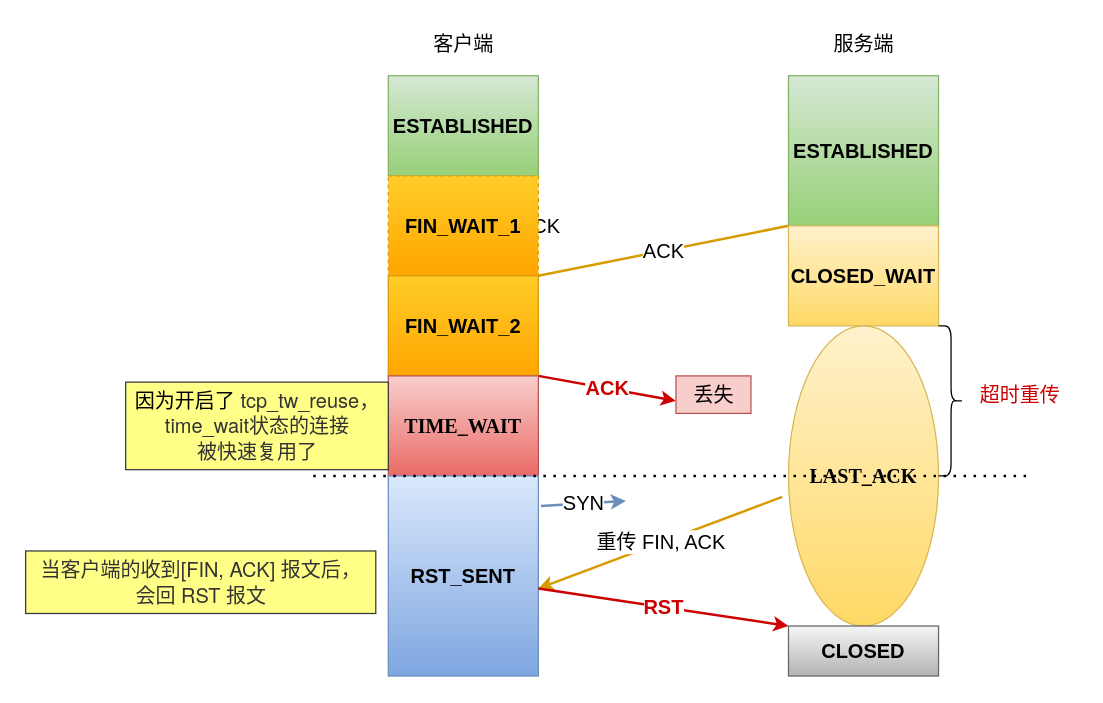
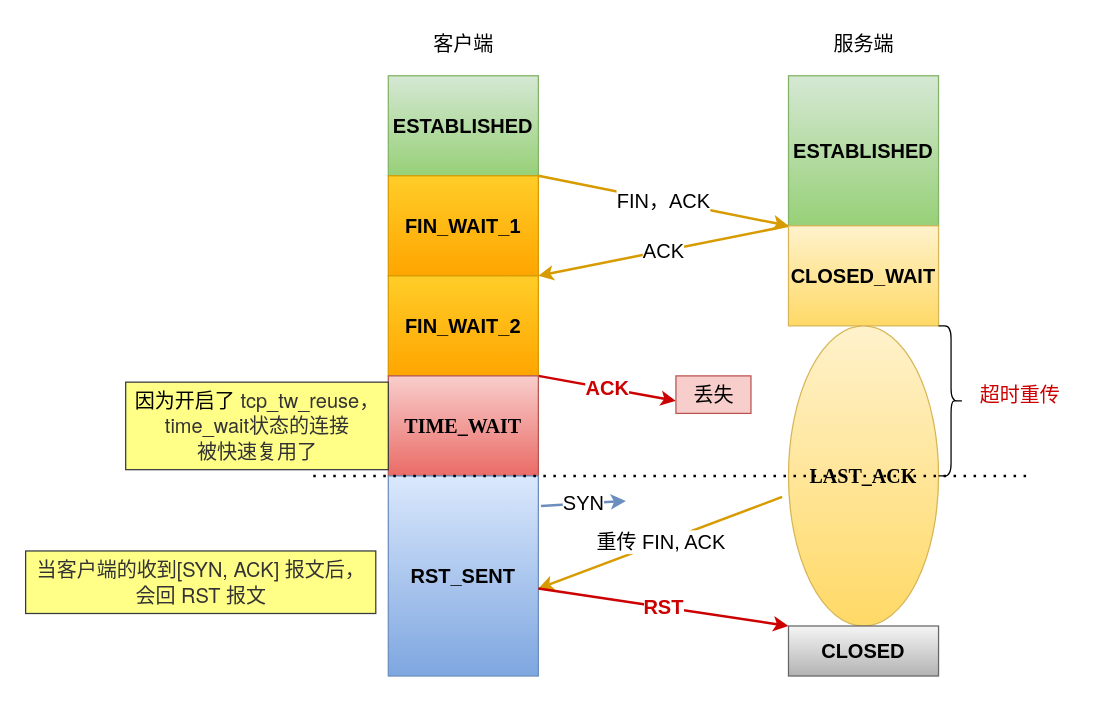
edge "FIN_WAIT_1" -> "FIN_WAIT_2": now "FIN_WAIT_1" -> "CLOSED_WAIT"
node "FIN_WAIT_1": style dashed -> solid
edge "CLOSED_WAIT" -- "FIN_WAIT_2": arrowhead none -> classic
node "当客户端的收到[FIN, ACK] 报文后， 会回 RST 报文": label "当客户端的收到[FIN, ACK] 报文后， 会回 RST 报文" -> "当客户端的收到[SYN, ACK] 报文后， 会回 RST 报文"
